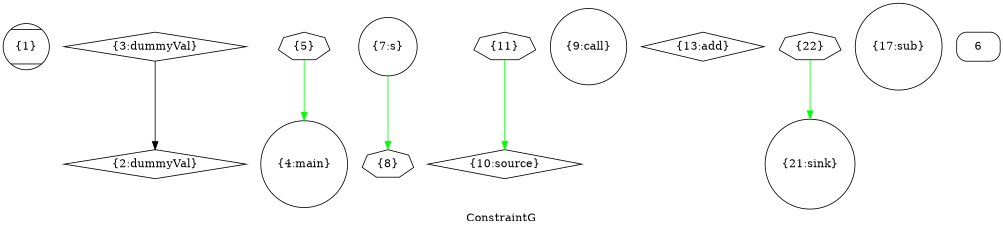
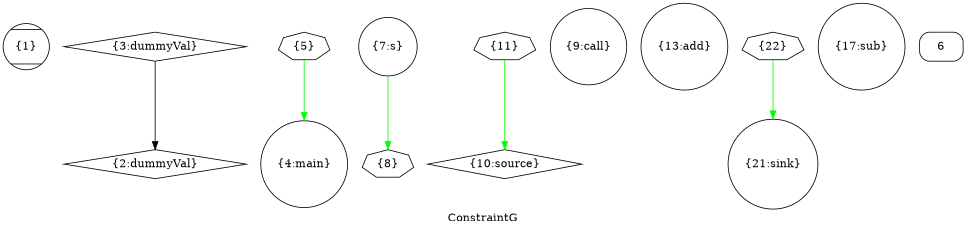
node "{13:add}": shape diamond -> circle
